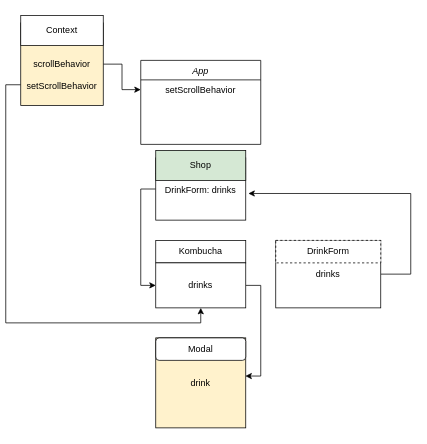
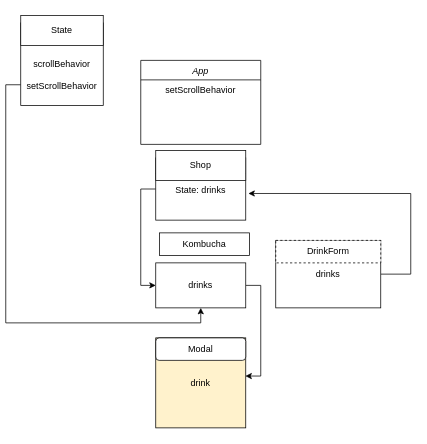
node "Context": label "Context" -> "State"
node "scrollBehavior setScrollBehavior": fillcolor #fff2cc -> #ffffff
edge "scrollBehavior setScrollBehavior" -> "setScrollBehavior": removed
node "Shop": fillcolor #d5e8d4 -> #ffffff
node "DrinkForm: drinks": label "DrinkForm: drinks" -> "State: drinks"
node "Kombucha": moved (201, 252) -> (204, 244)
